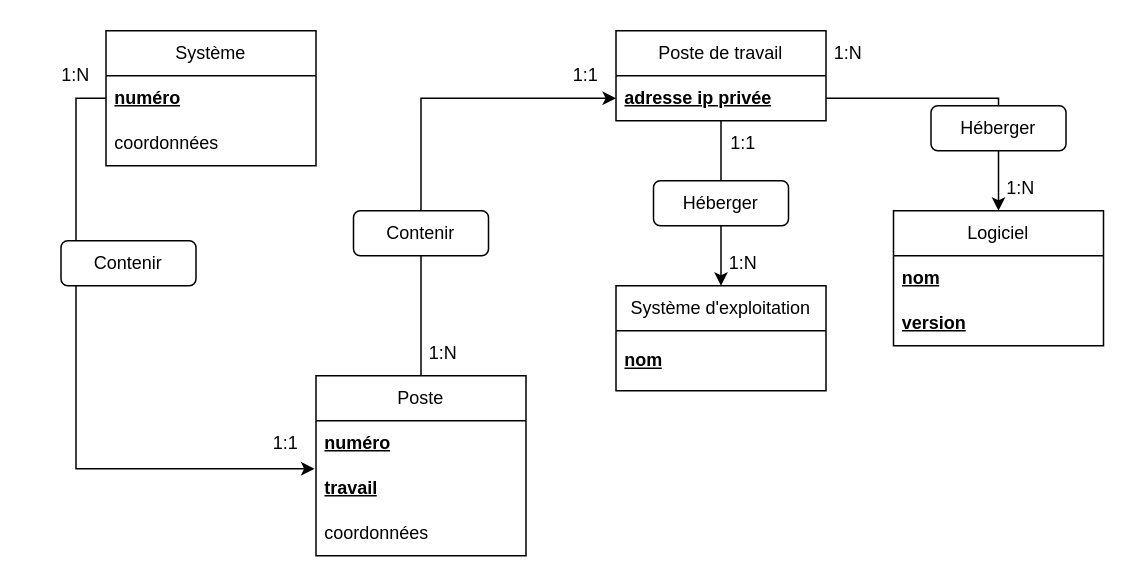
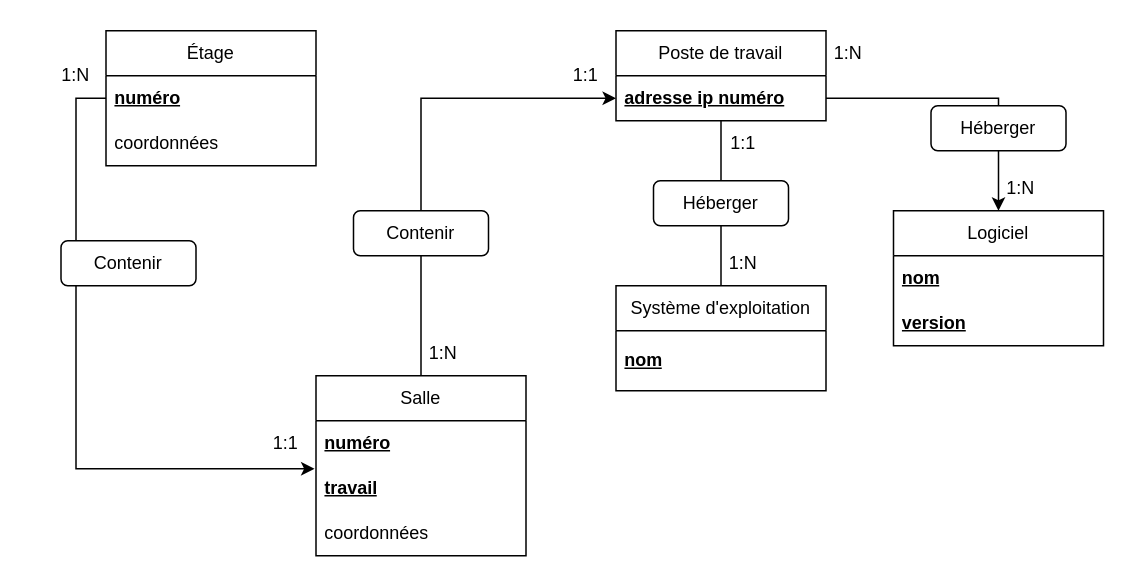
node "Système": label "Système" -> "Étage"
node "adresse ip privée": label "adresse ip privée" -> "adresse ip numéro"
edge "Poste de travail" -> "Système d'exploitation": arrowhead classic -> none
node "Poste": label "Poste" -> "Salle"
